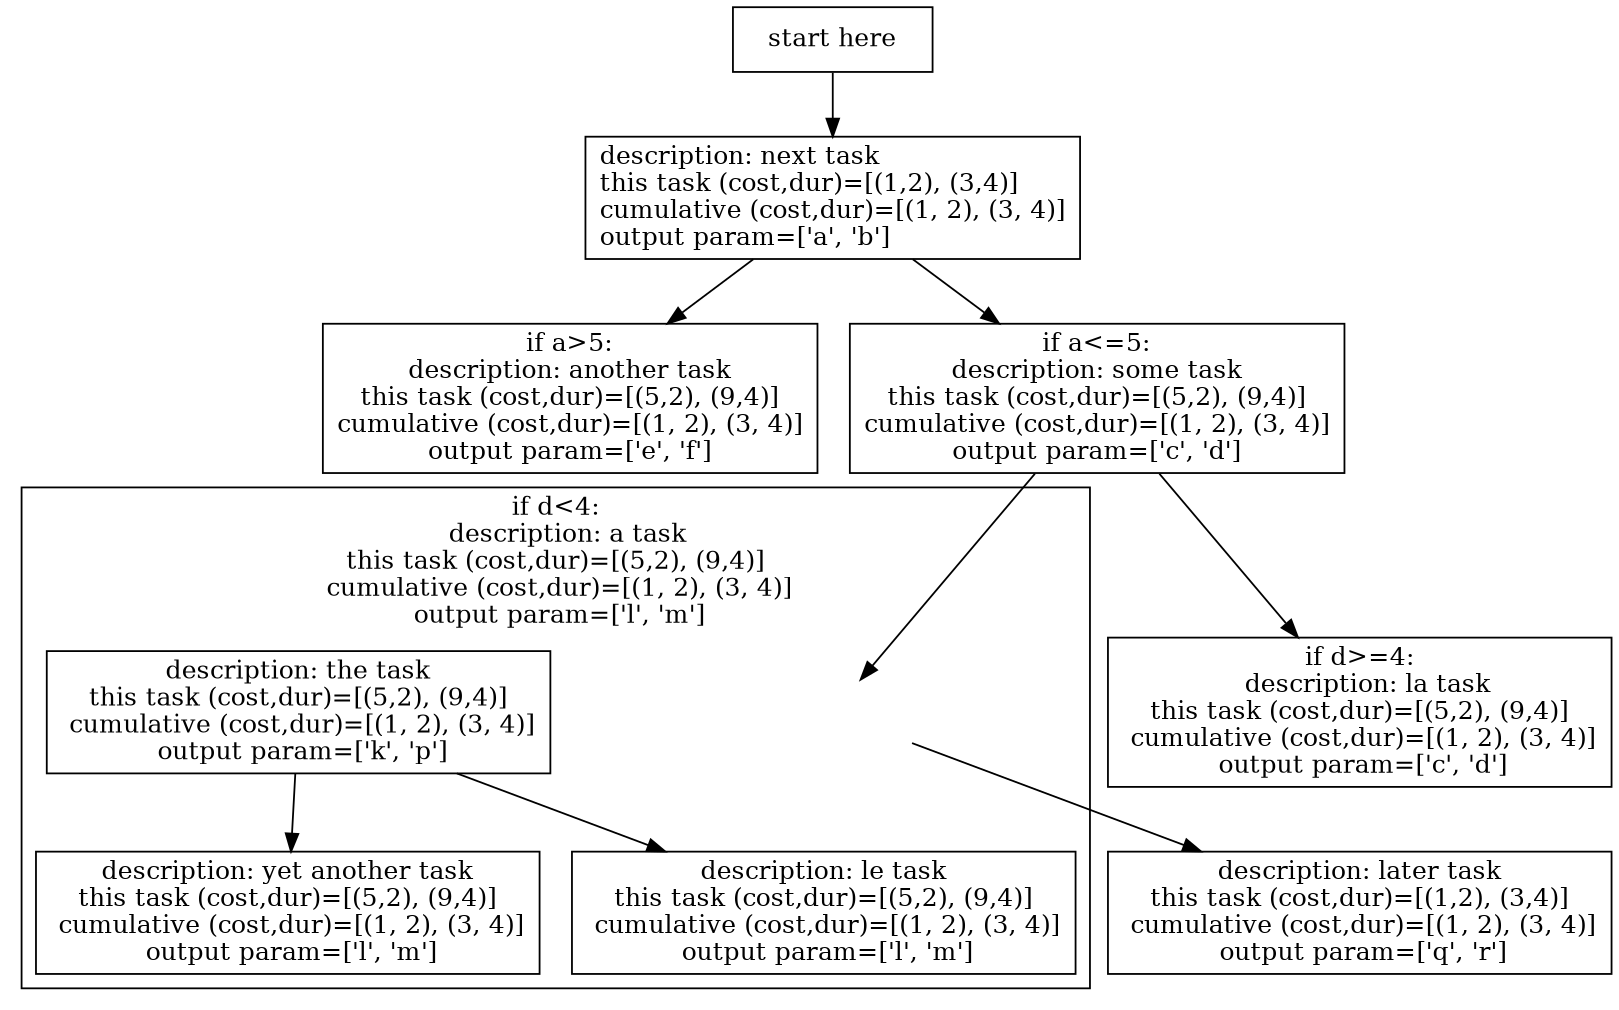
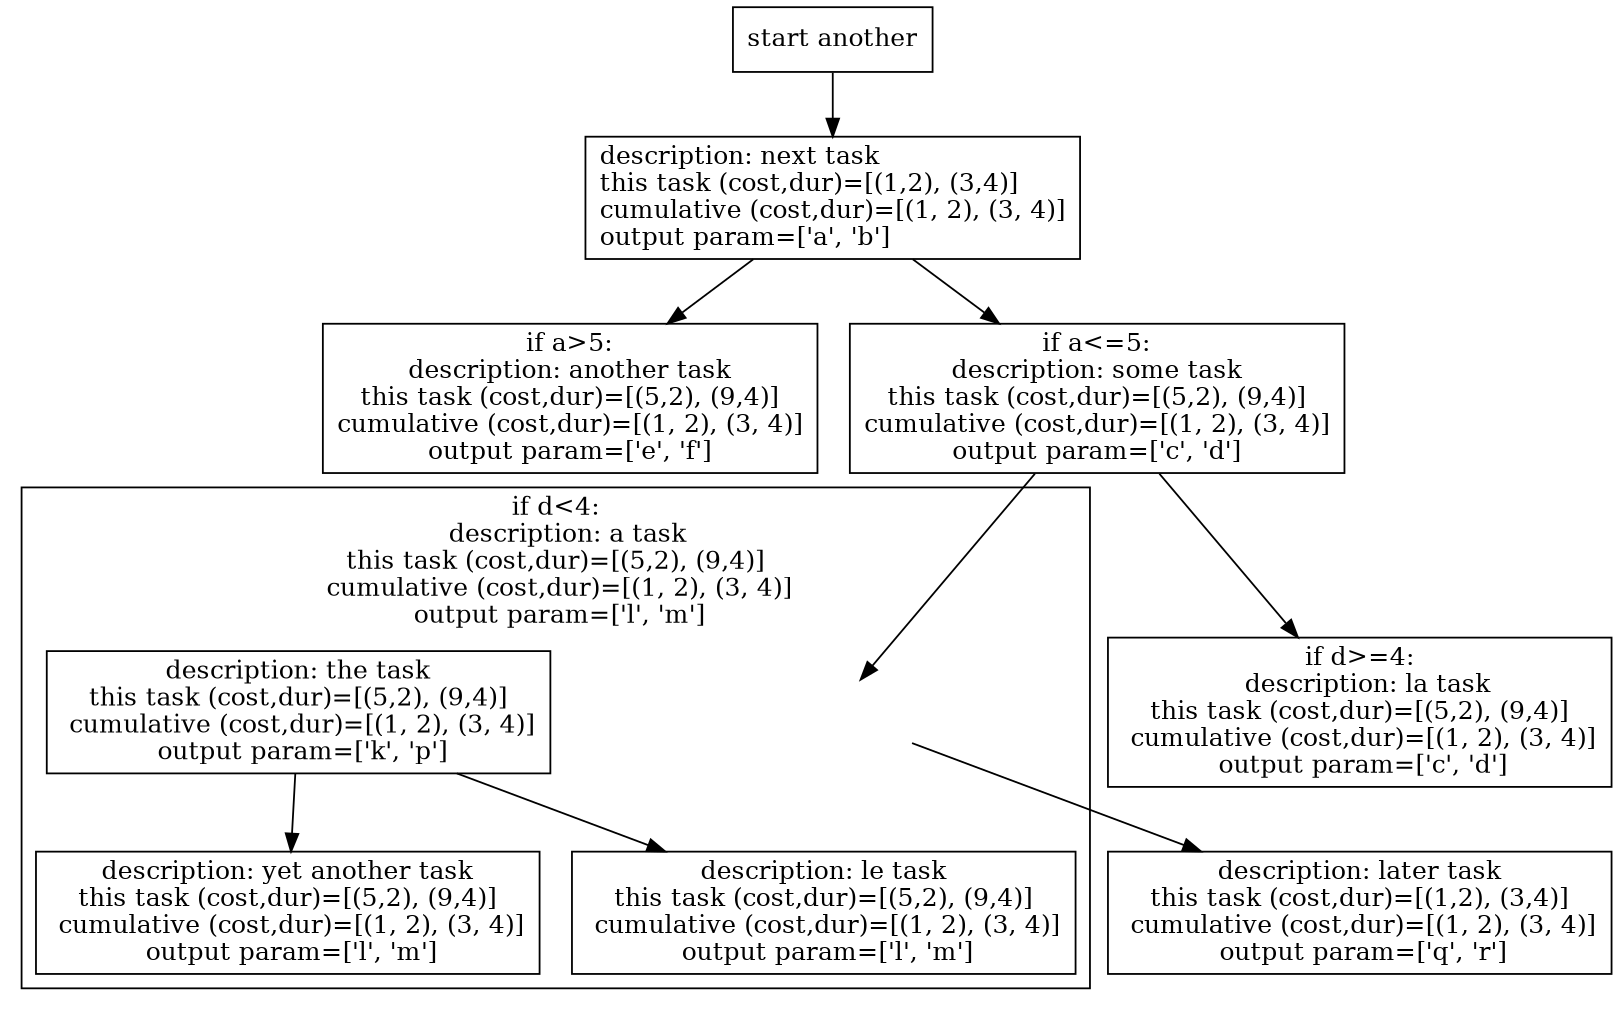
node "start here": label "start here" -> "start another"
